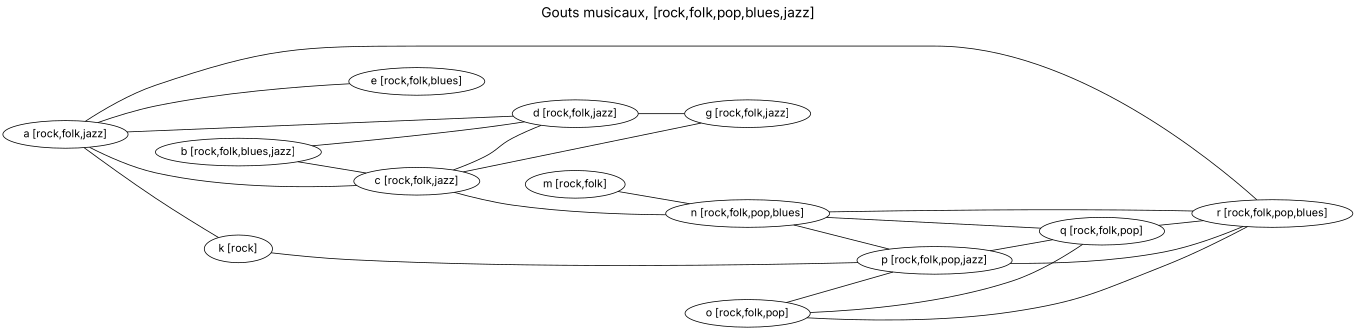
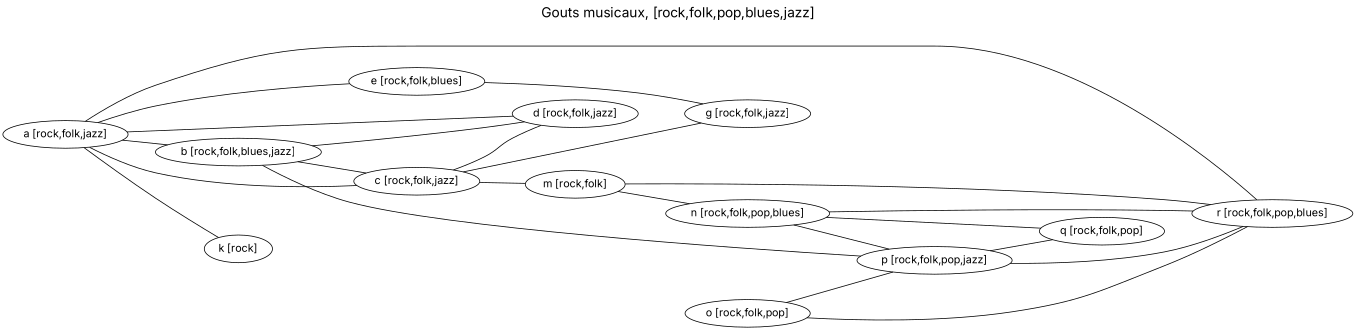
edge "d [rock,folk,jazz]" -- "g [rock,folk,jazz]": now "e [rock,folk,blues]" -- "g [rock,folk,jazz]"
edge "a [rock,folk,jazz]" -- "b [rock,folk,blues,jazz]": added
edge "c [rock,folk,jazz]" -- "n [rock,folk,pop,blues]": now "c [rock,folk,jazz]" -- "m [rock,folk]"
edge "r [rock,folk,pop,blues]" -- "q [rock,folk,pop]": now "r [rock,folk,pop,blues]" -- "m [rock,folk]"
edge "k [rock]" -- "p [rock,folk,pop,jazz]": now "b [rock,folk,blues,jazz]" -- "p [rock,folk,pop,jazz]"
edge "q [rock,folk,pop]" -- "o [rock,folk,pop]": removed
